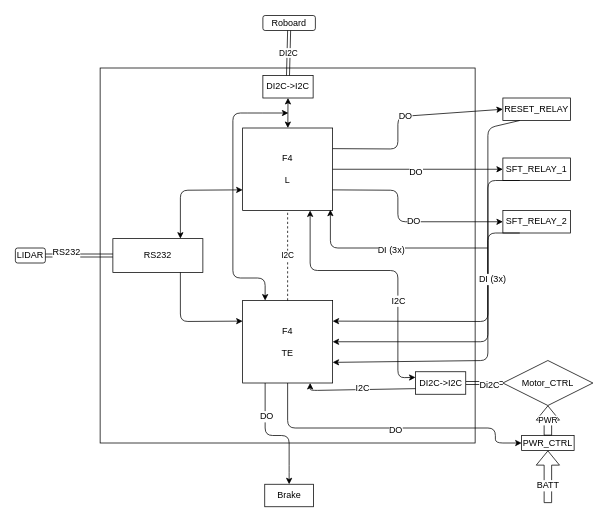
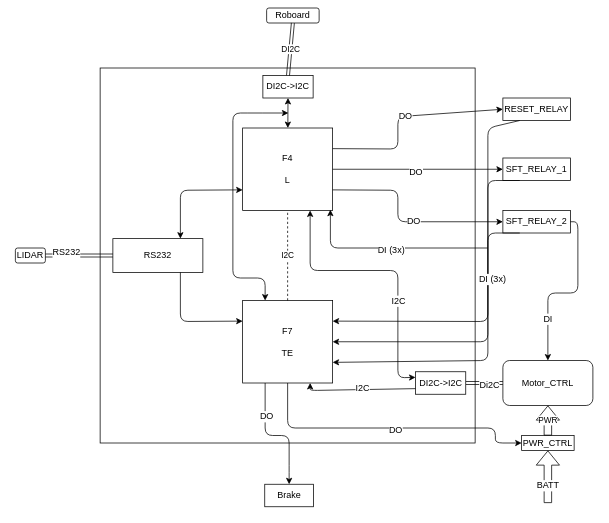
node "Roboard": moved (289, 23) -> (293, 15)
edge "SFT_RELAY_2" -> "Motor_CTRL": added, label "DI"
node "F4 TE": label "F4 TE" -> "F7 TE"
node "Motor_CTRL": shape diamond -> rounded rectangle
